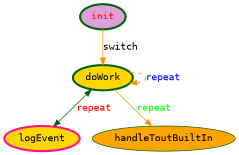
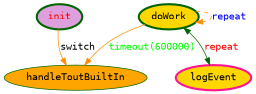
edge "init" -> "doWork": now "init" -> "handleToutBuiltIn"
edge "doWork" -> "handleToutBuiltIn": label "repeat" -> "timeout(600000)"
